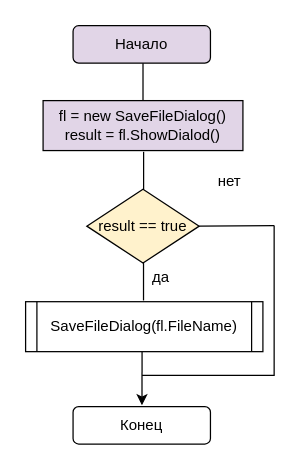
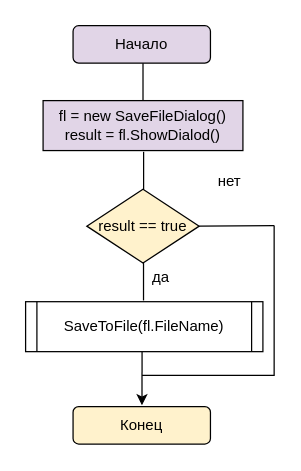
node "SaveFileDialog(fl.FileName)": label "SaveFileDialog(fl.FileName)" -> "SaveToFile(fl.FileName)"
node "Конец": fillcolor #ffffff -> #fff2cc
